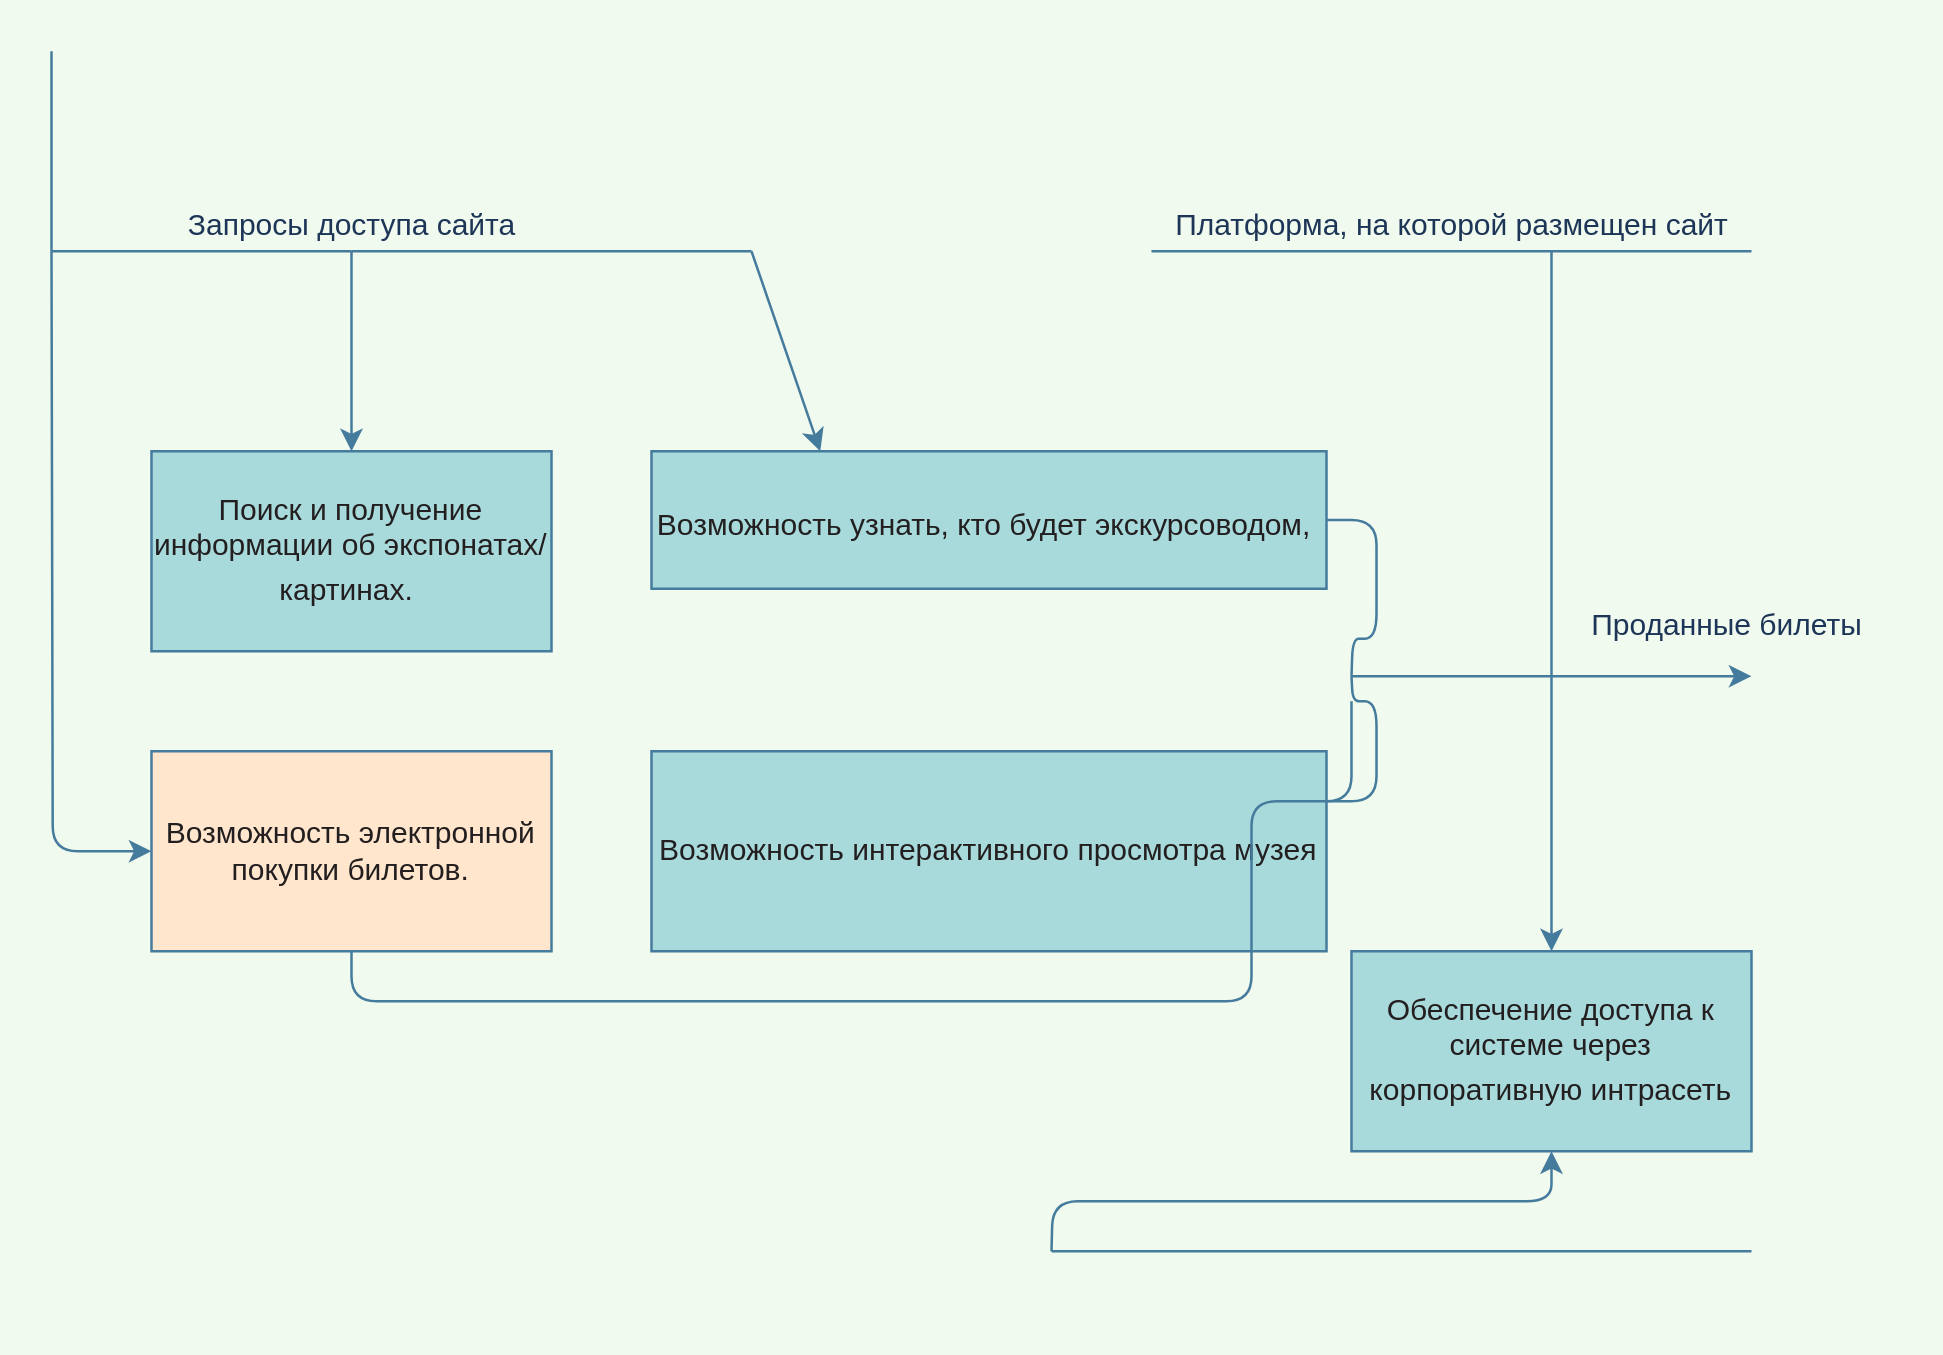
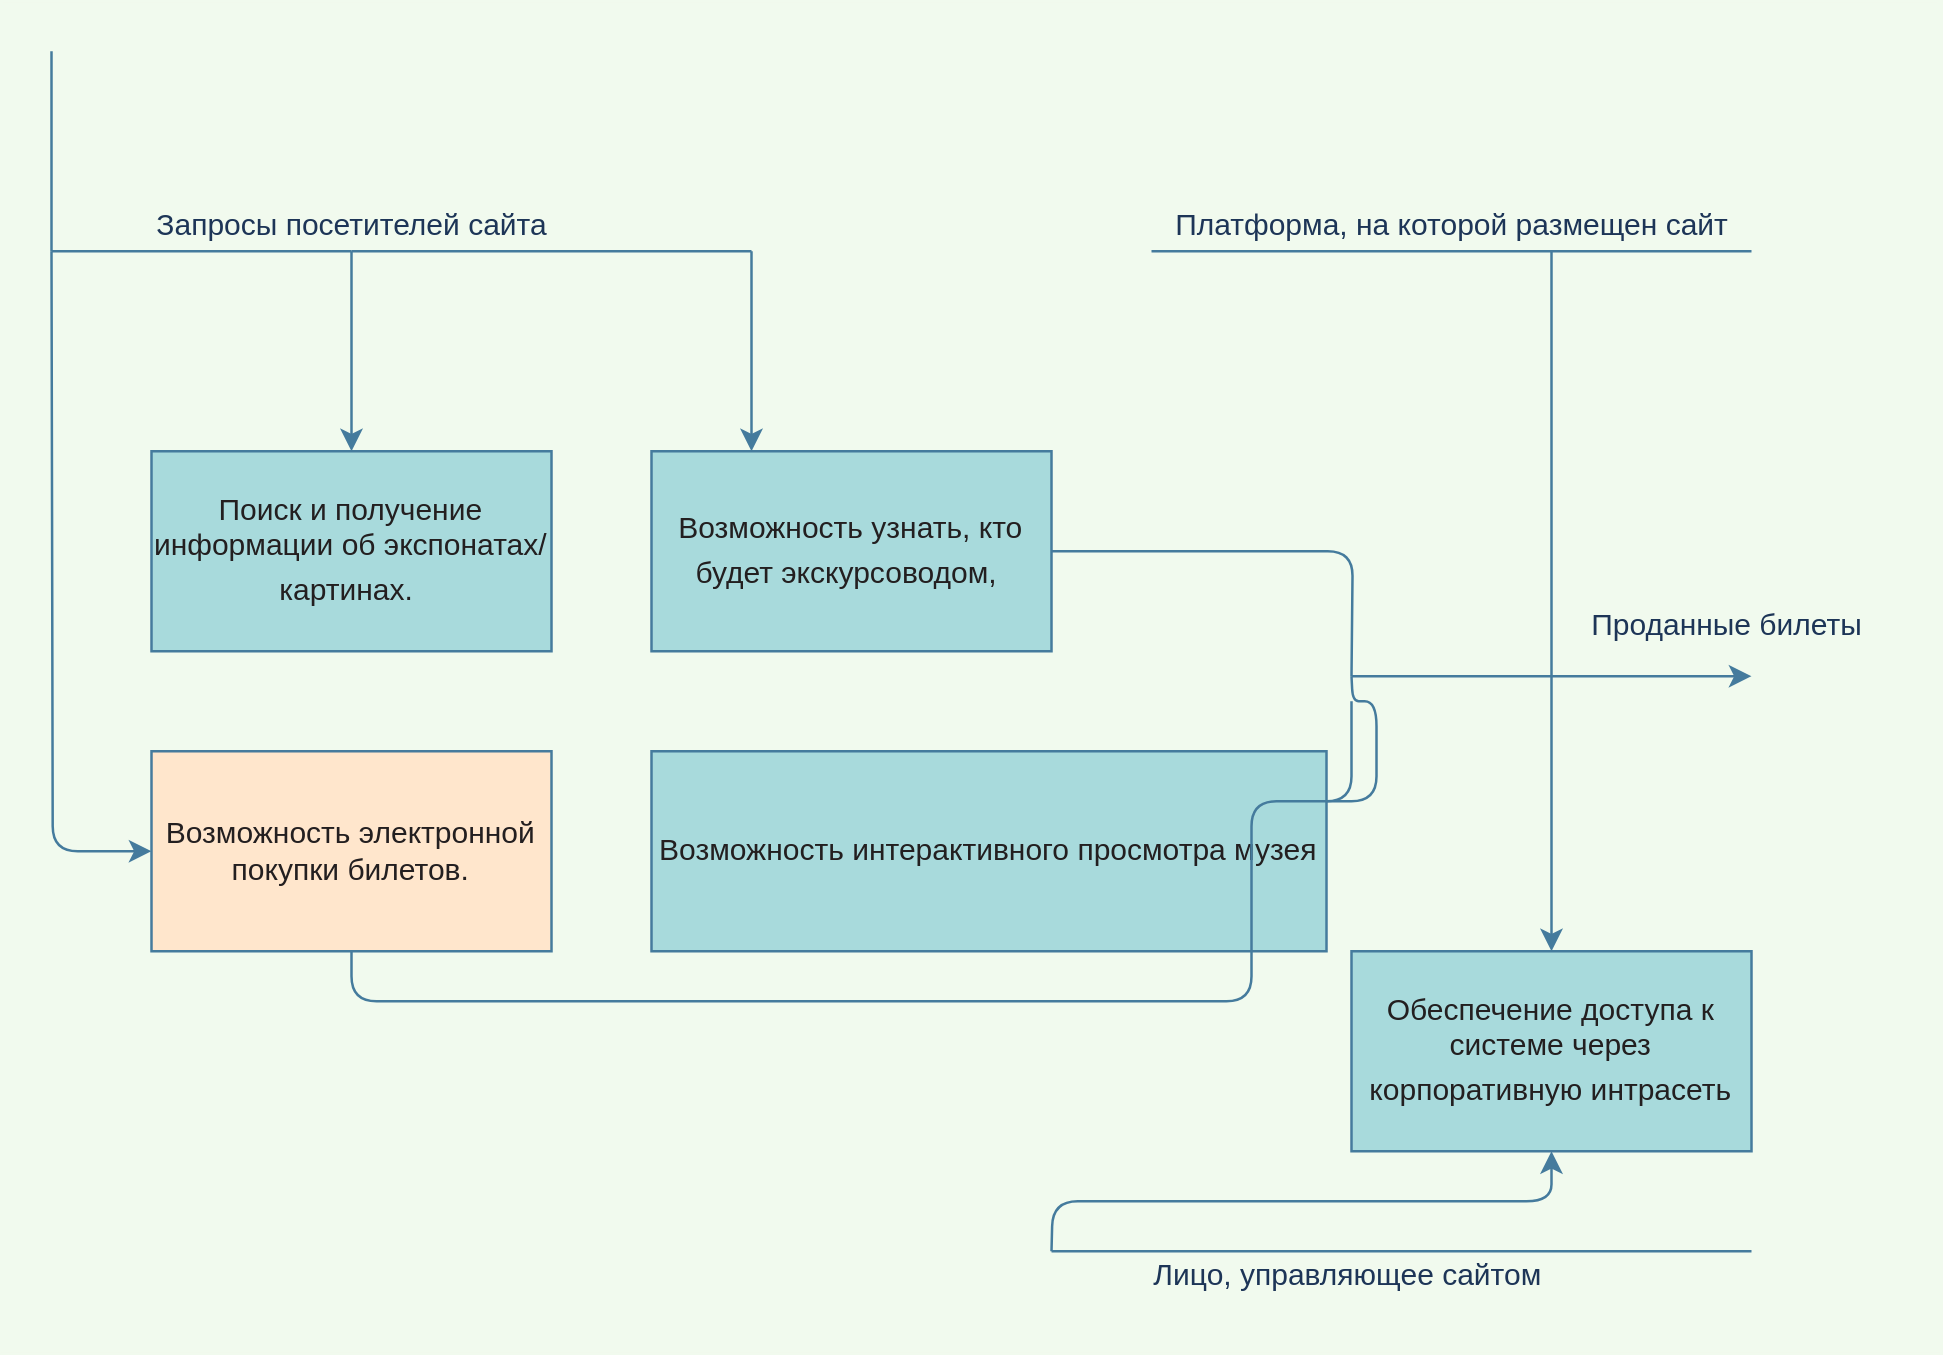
node "Запросы доступа сайта": label "Запросы доступа сайта" -> "Запросы посетителей сайта"
node "Возможность узнать, кто будет экскурсоводом,": size 675x138 -> 400x200
node "Лицо, управляющее сайтом": added
